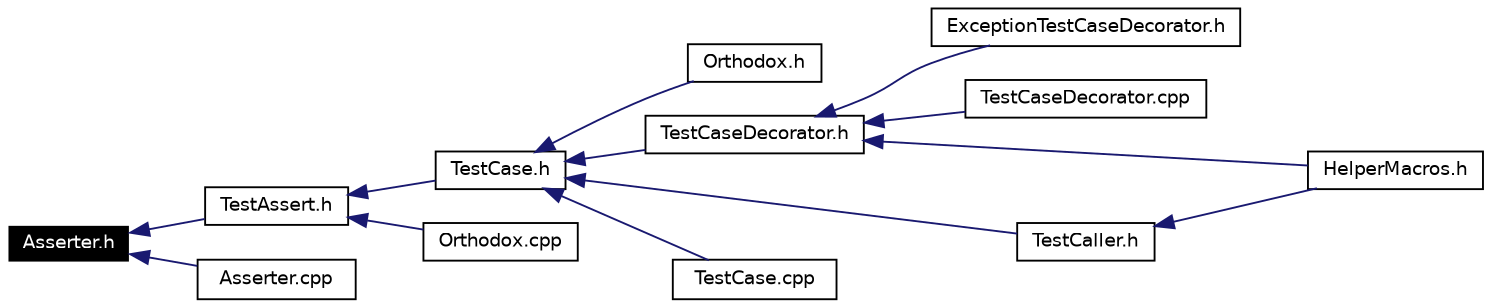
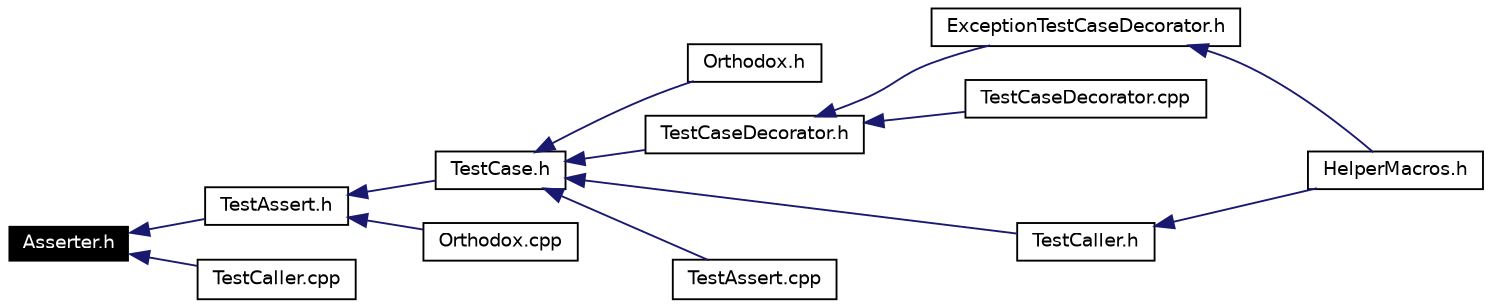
edge "HelperMacros.h" -> "TestCaseDecorator.h": now "HelperMacros.h" -> "ExceptionTestCaseDecorator.h"
node "Asserter.cpp": label "Asserter.cpp" -> "TestCaller.cpp"
node "TestCase.cpp": label "TestCase.cpp" -> "TestAssert.cpp"
